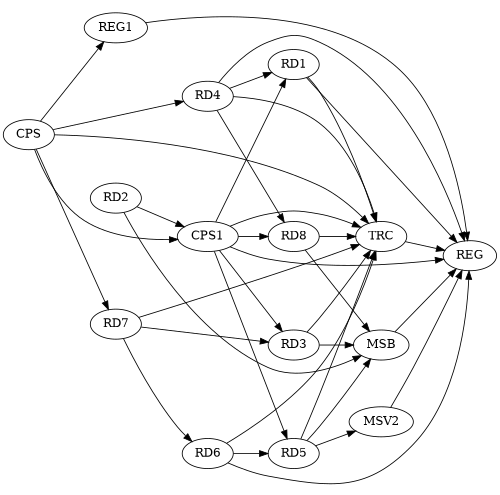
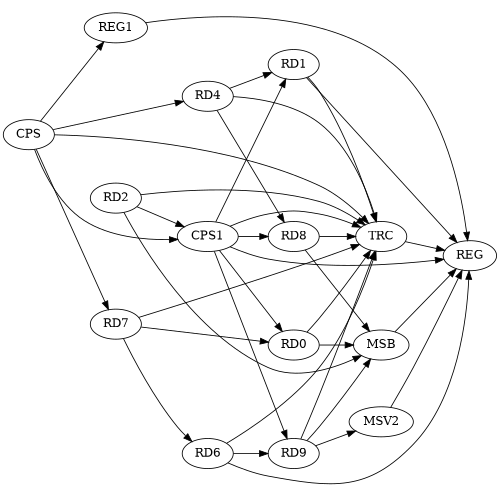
edge "RD4" -> "REG": removed
edge "RD2" -> "TRC": added
node "RD3": label "RD3" -> "RD0"
node "RD5": label "RD5" -> "RD9"
